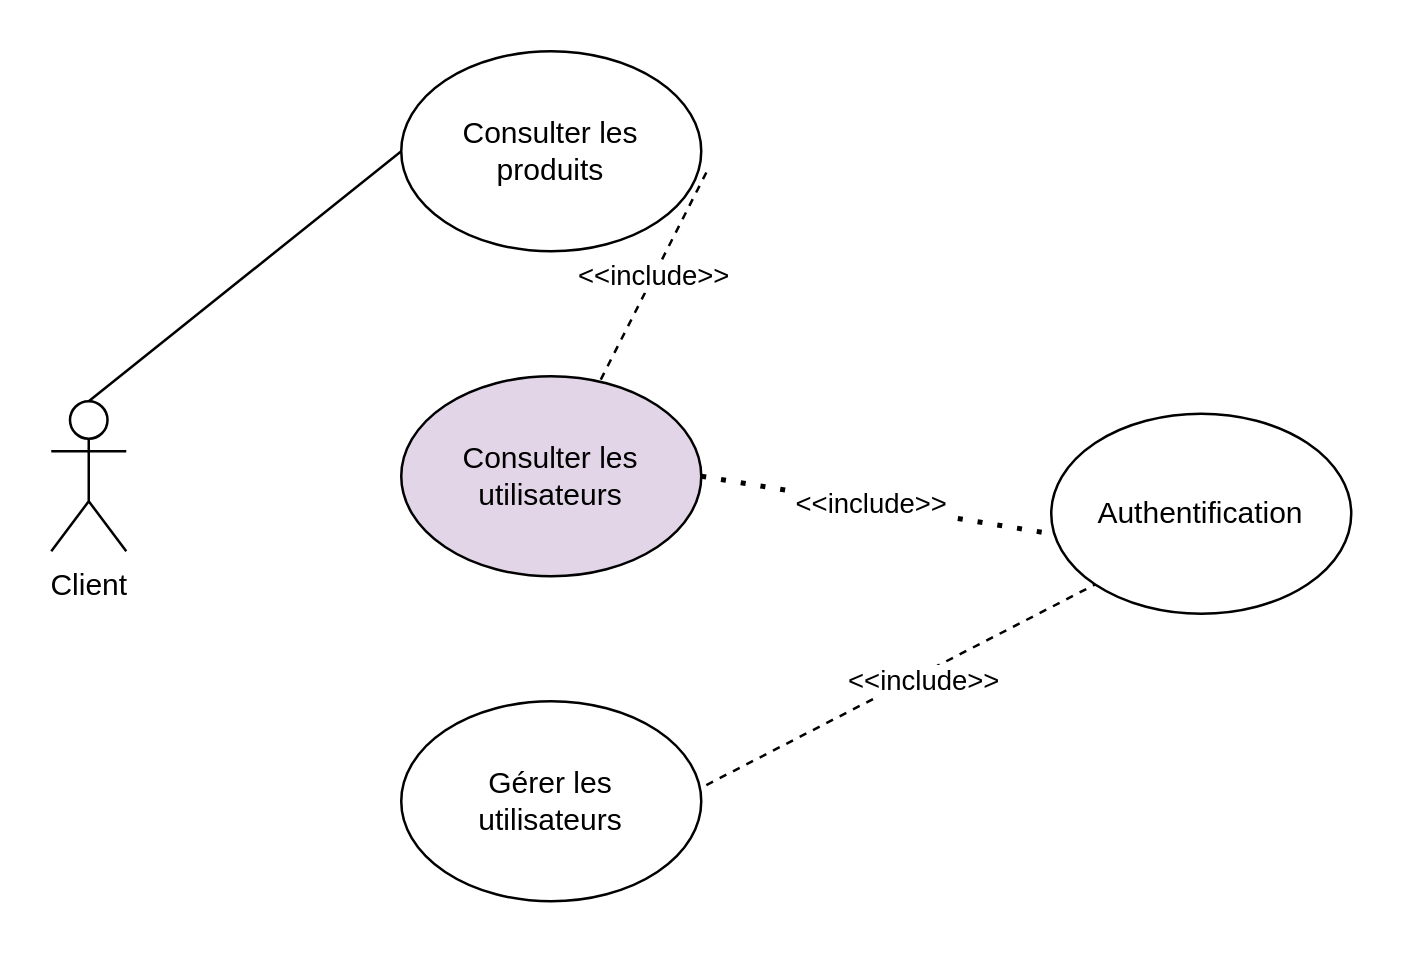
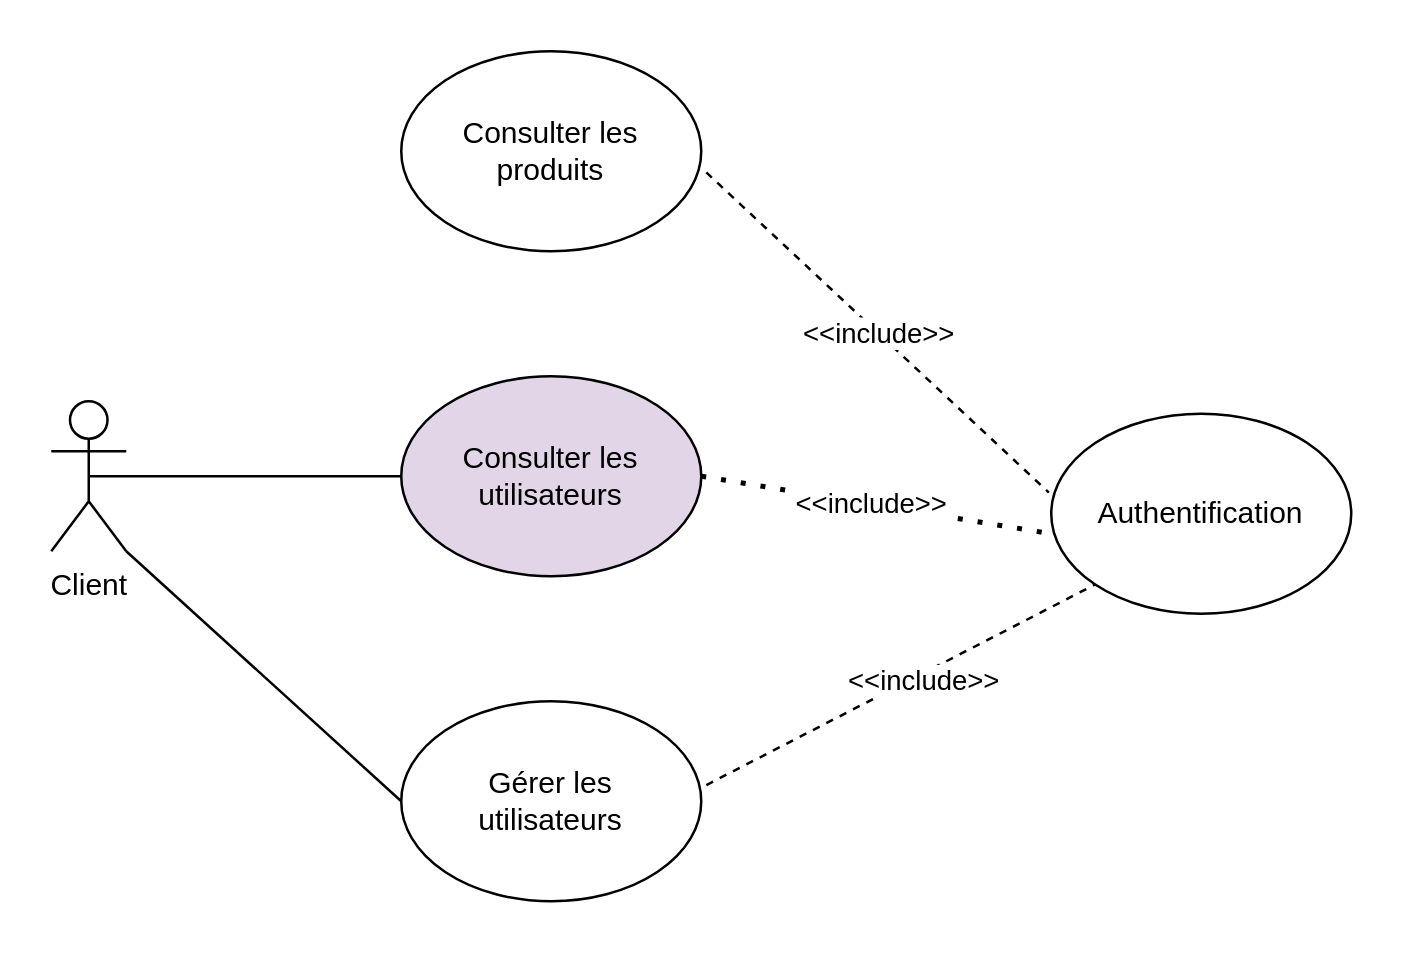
edge "Consulter les produits" -- "Client": removed
edge "Consulter les produits" -- "Consulter les utilisateurs": now "Consulter les produits" -- "Authentification"
edge "Client" -- "Consulter les utilisateurs": added
edge "Client" -- "Gérer les utilisateurs": added
